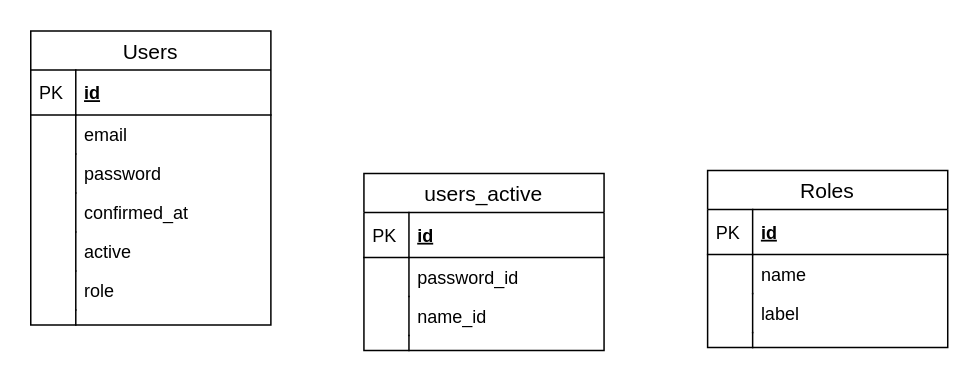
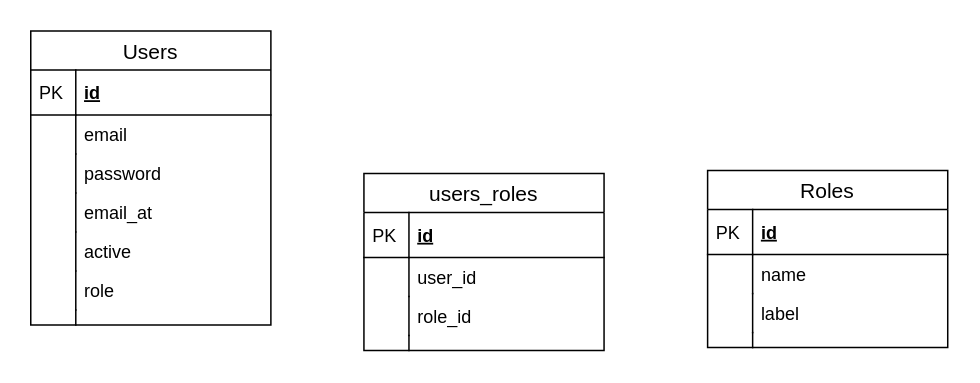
node "users_active": label "users_active" -> "users_roles"
node "confirmed_at": label "confirmed_at" -> "email_at"
node "password_id": label "password_id" -> "user_id"
node "name_id": label "name_id" -> "role_id"
